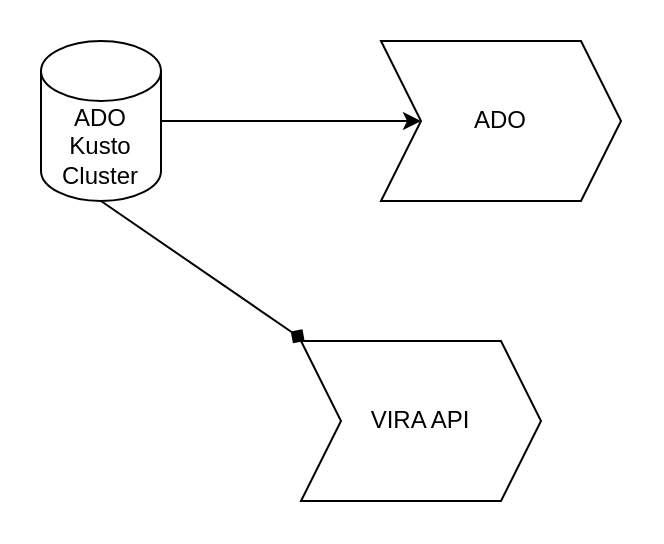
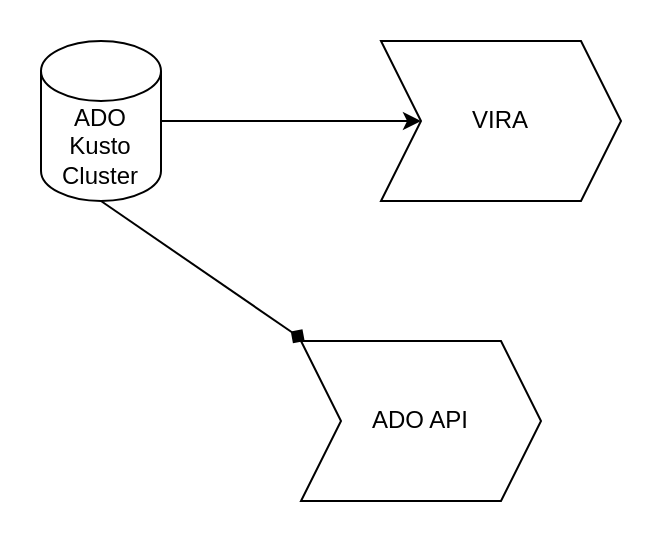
node "ADO": label "ADO" -> "VIRA"
node "VIRA API": label "VIRA API" -> "ADO API"
